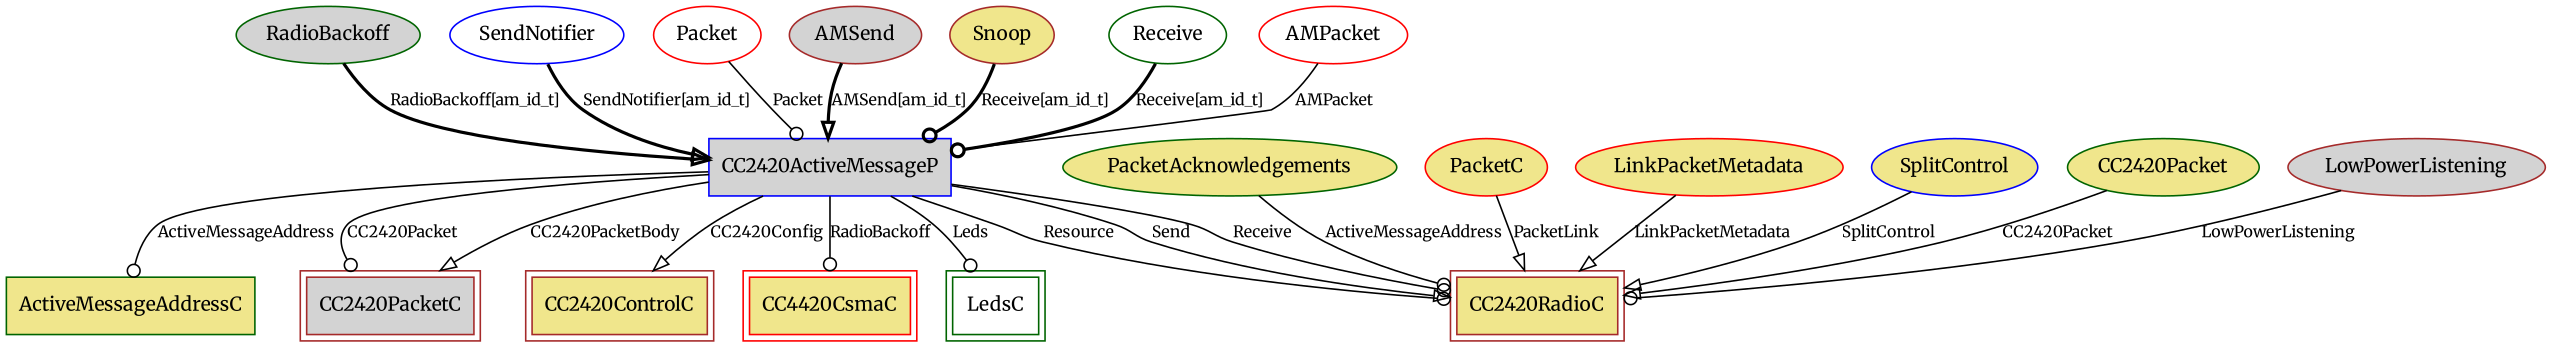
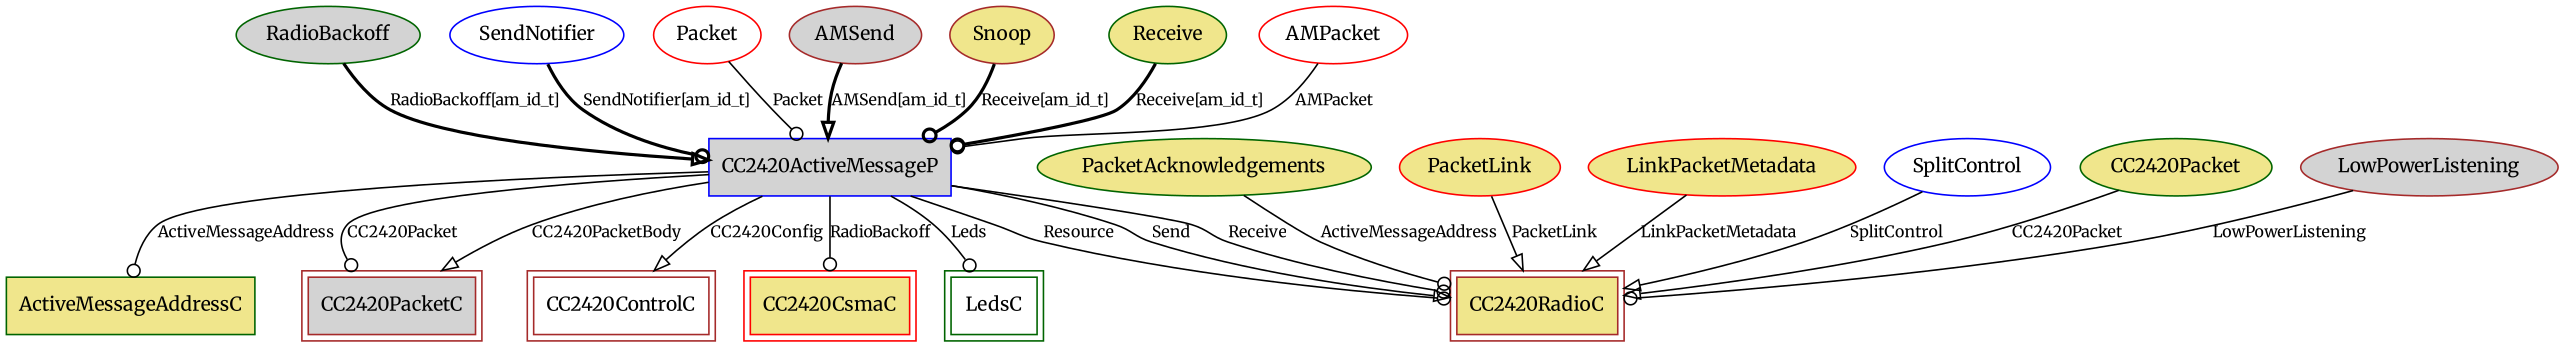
node "Receive": fillcolor white -> khaki
edge "SendNotifier" -> "CC2420ActiveMessageP": arrowhead onormal -> odot
node "PacketC": label "PacketC" -> "PacketLink"
node "SplitControl": fillcolor khaki -> white
node "CC2420ControlC": fillcolor khaki -> white
node "CC4420CsmaC": label "CC4420CsmaC" -> "CC2420CsmaC"
